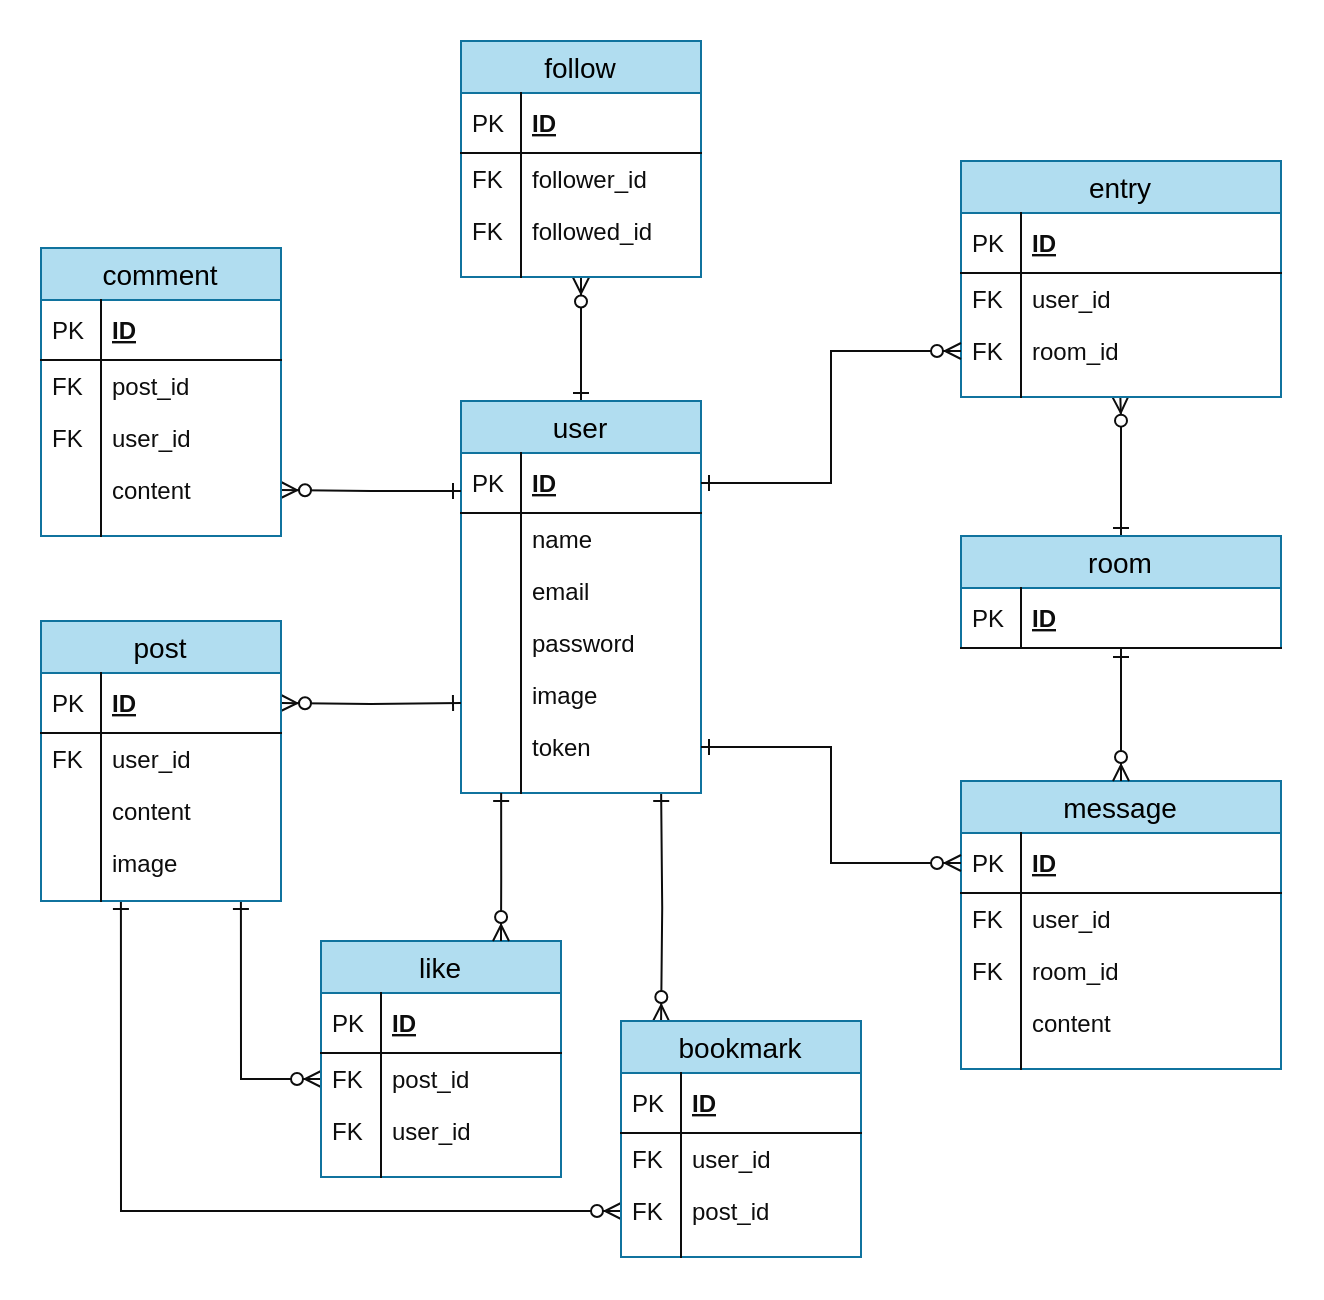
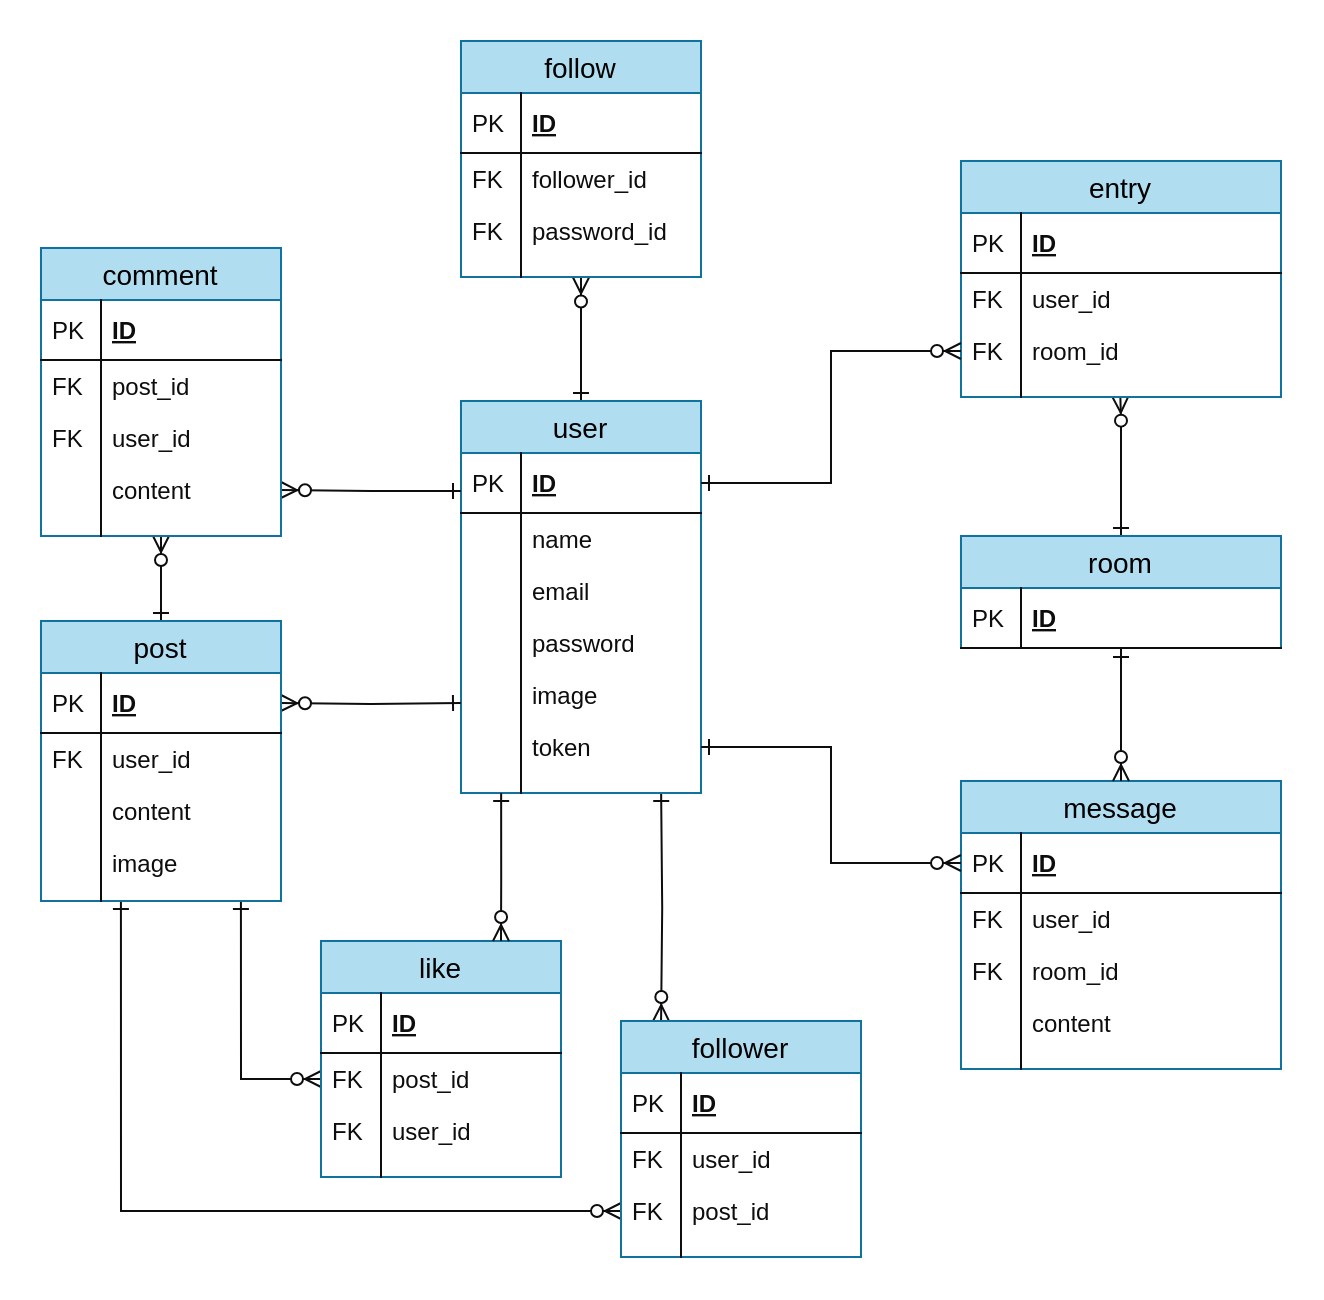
node "followed_id": label "followed_id" -> "password_id"
edge "comment" -- "post": added
node "bookmark": label "bookmark" -> "follower"
